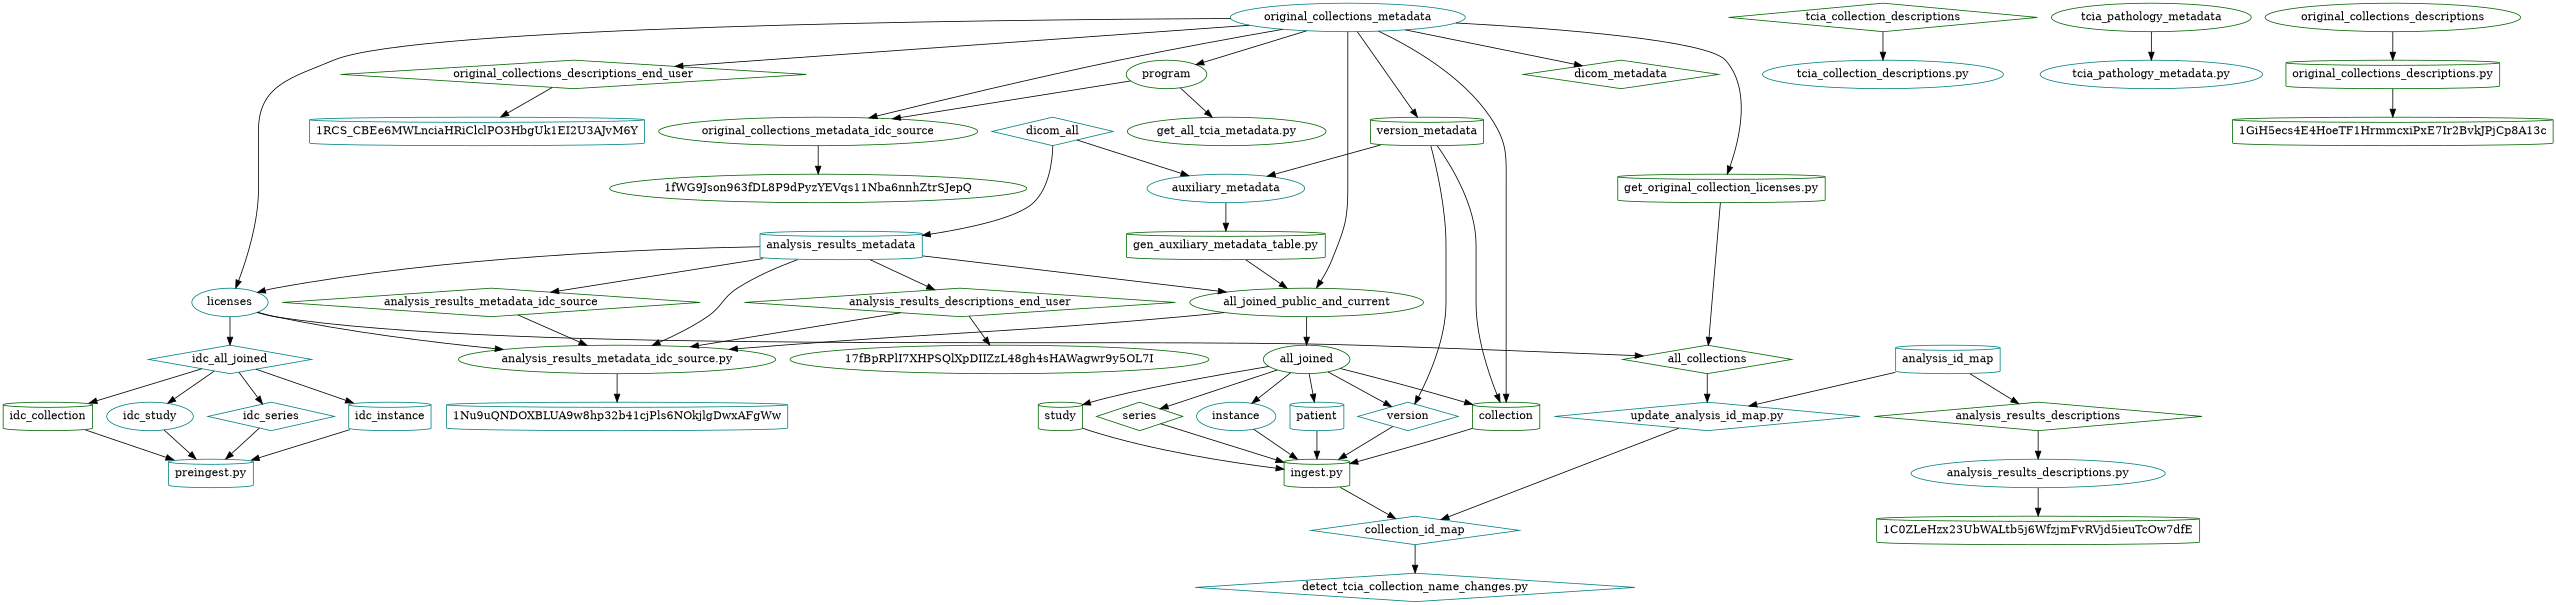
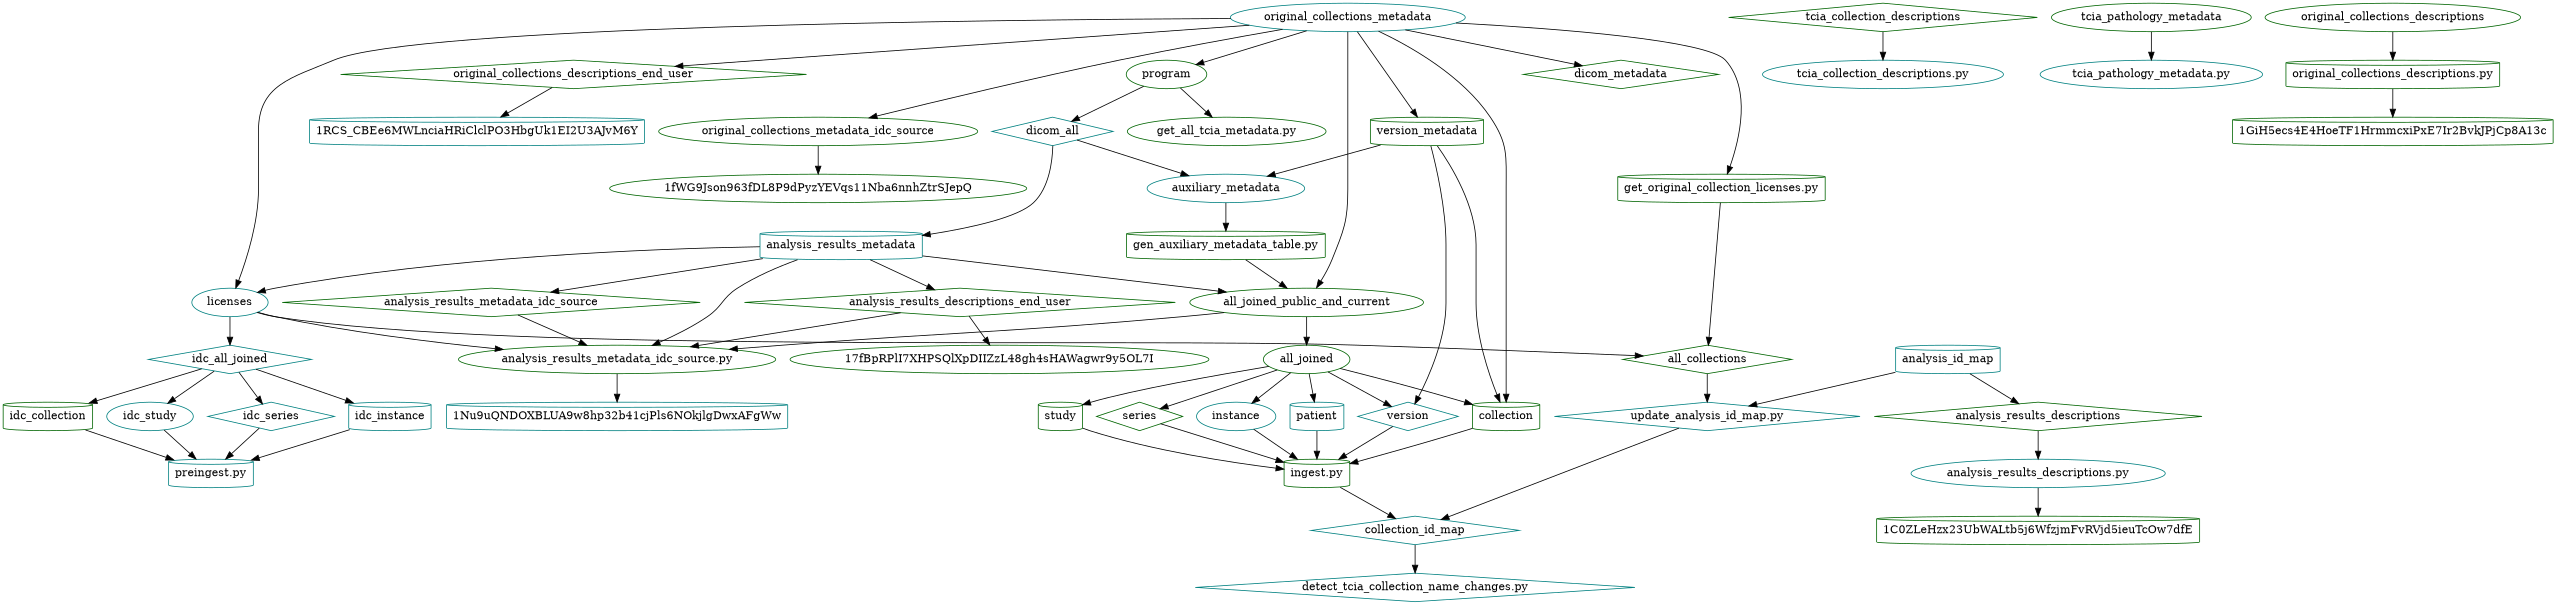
edge "program" -> "original_collections_metadata_idc_source": now "program" -> "dicom_all"
